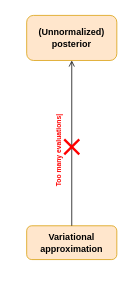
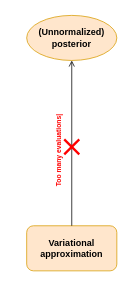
node "(Unnormalized) posterior": shape rounded rectangle -> ellipse
node "Variational approximation": size 90x34 -> 90x45
